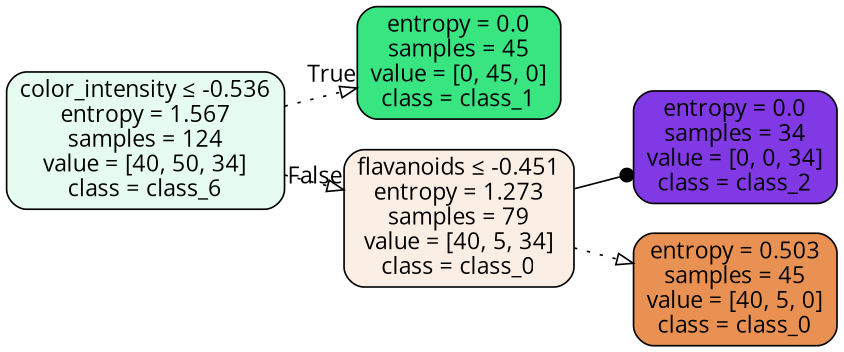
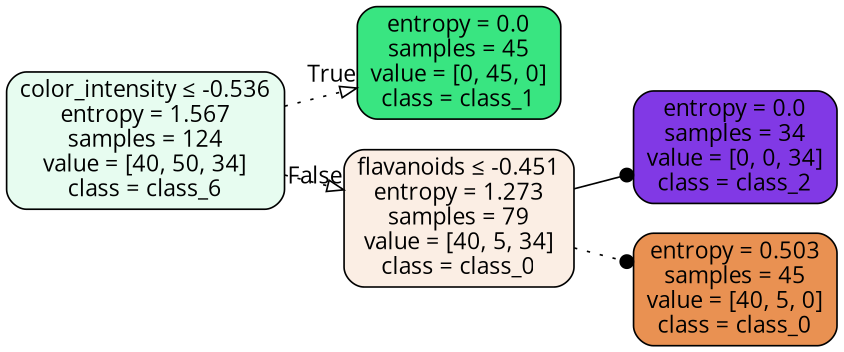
edge "flavanoids ≤ -0.451" -> "entropy = 0.503": arrowhead onormal -> dot
